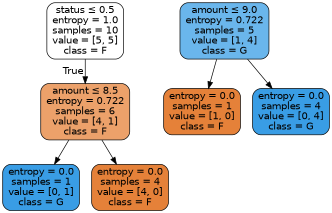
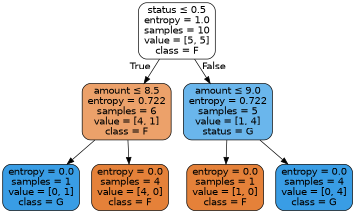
node "amount ≤ 9.0": text "class = G" -> "status = G"
edge "status ≤ 0.5" -> "amount ≤ 9.0": added
